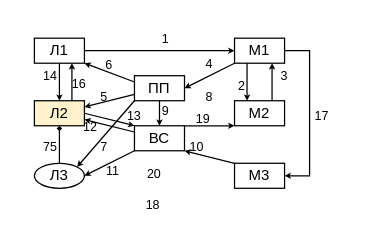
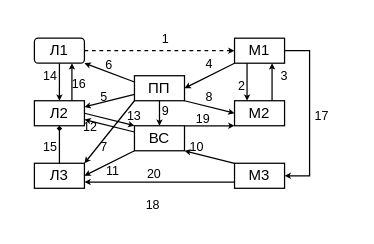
node "Л1": shape rectangle -> rounded rectangle
edge "Л1" -> "М1": style solid -> dashed
edge "ПП" -> "М2": added
node "Л2": fillcolor #fff2cc -> #ffffff
node "75": label "75" -> "15"
node "Л3": shape ellipse -> rectangle
edge "М3" -> "Л3": added
